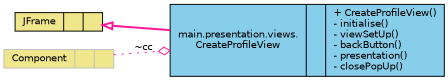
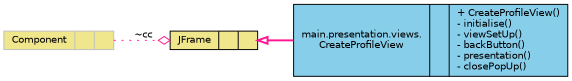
edge "Component" -> "main.presentation.views.": now "Component" -> "JFrame"
